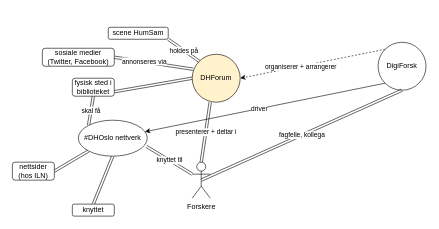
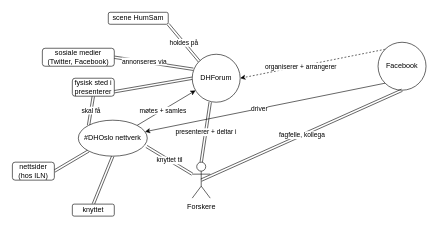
node "scene HumSam": moved (138, 33) -> (138, 18)
node "DigiForsk": label "DigiForsk" -> "Facebook"
node "DHForum": fillcolor #fff2cc -> #ffffff
node "fysisk sted i biblioteket": label "fysisk sted i biblioteket" -> "fysisk sted i presenterer"
edge "#DHOslo nettverk" -> "DHForum": added, label "møtes + samles"
